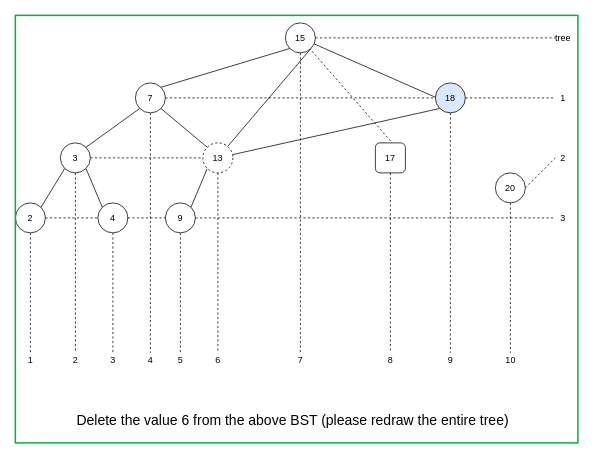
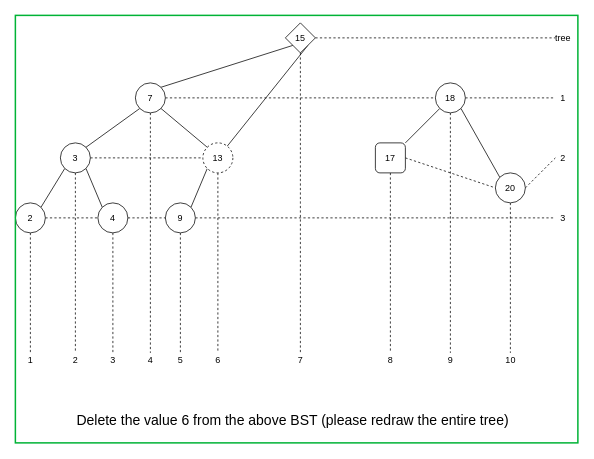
node "15": shape ellipse -> diamond
edge "15" -- "18": now "20" -- "18"
edge "15" -- "17": now "20" -- "17"
node "18": fillcolor #dae8fc -> #ffffff
edge "18" -- "13": now "18" -- "17"
